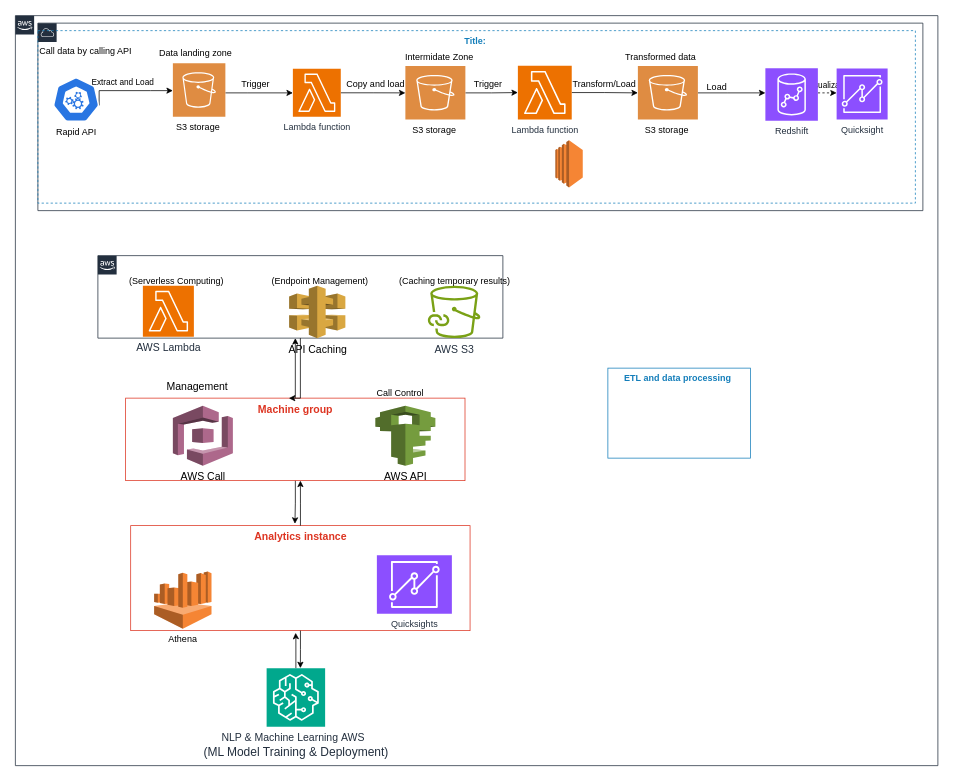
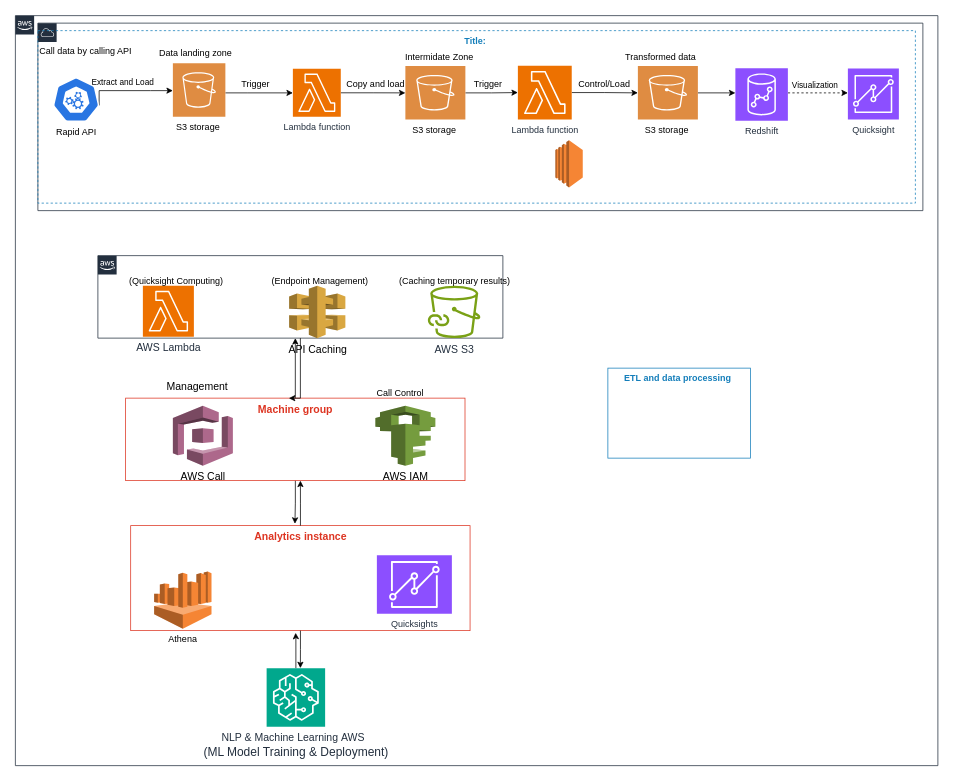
node "Transform/Load": label "Transform/Load" -> "Control/Load"
node "Load": removed
node "Redshift": moved (792, 94) -> (762, 94)
node "Quicksight": moved (862, 94) -> (873, 94)
node "(Serverless Computing)": label "(Serverless Computing)" -> "(Quicksight Computing)"
node "AWS API": label "AWS API" -> "AWS IAM"
